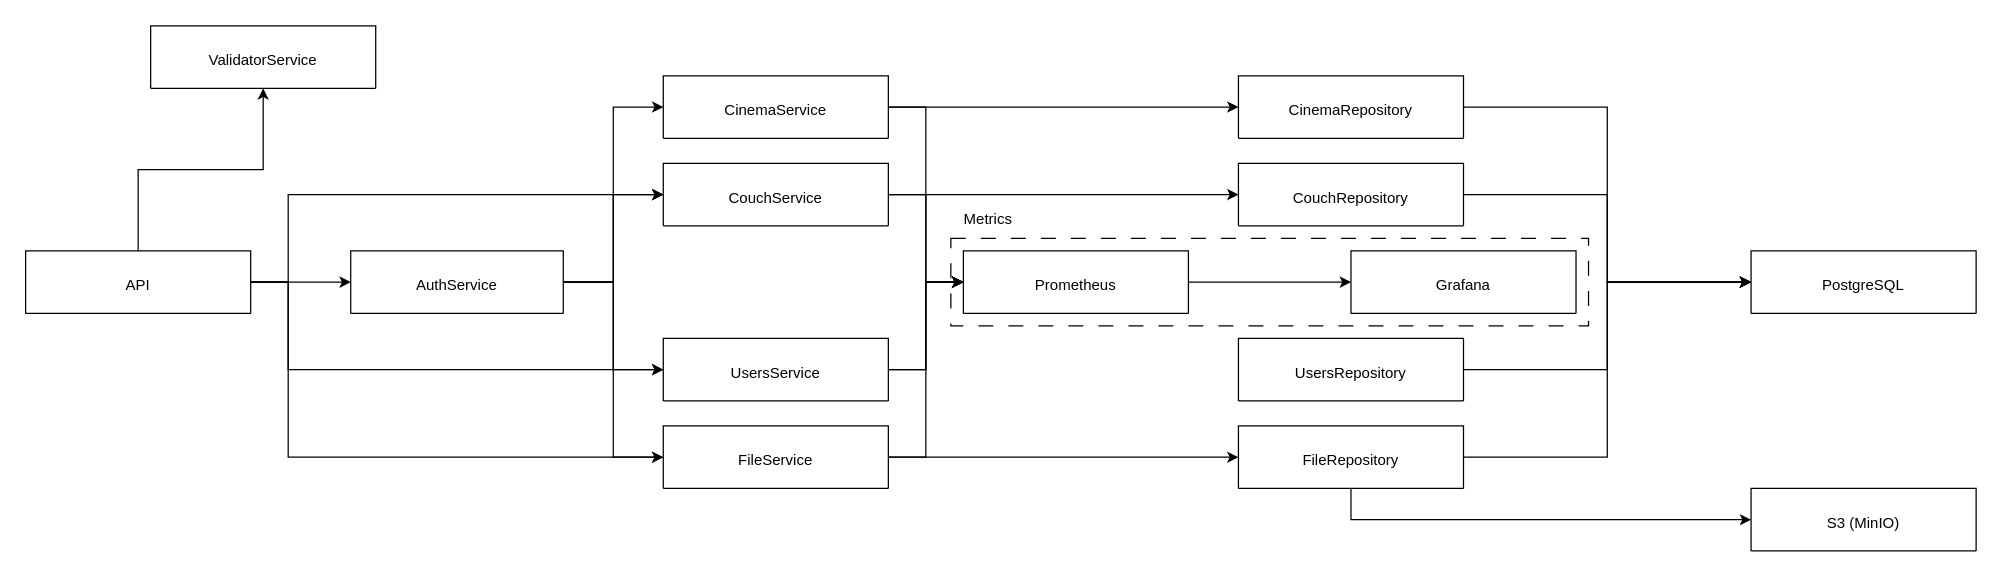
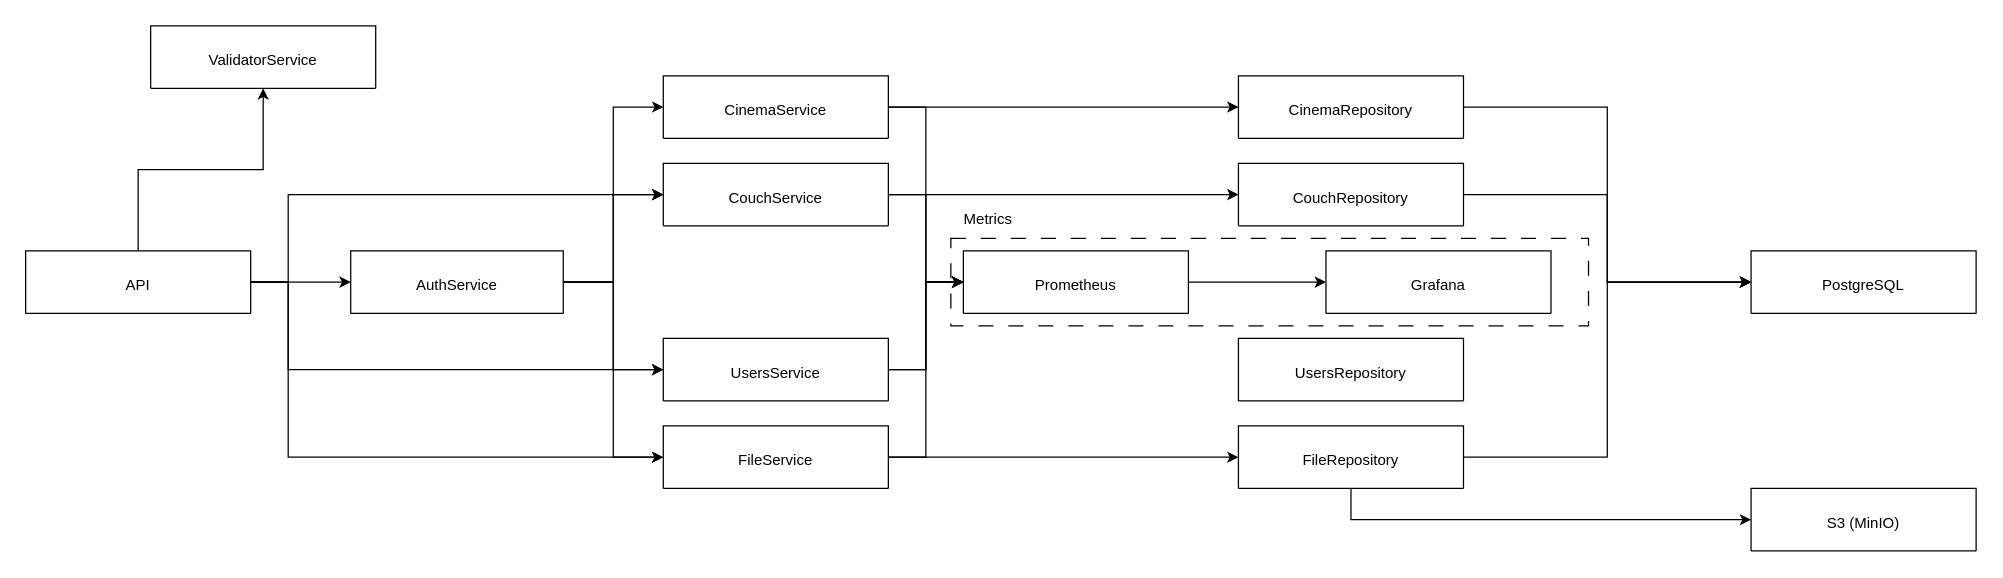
node "Grafana": moved (1463, 282) -> (1438, 282)
edge "UsersRepository" -> "PostgreSQL": removed
